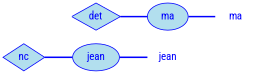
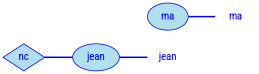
node "det": removed
